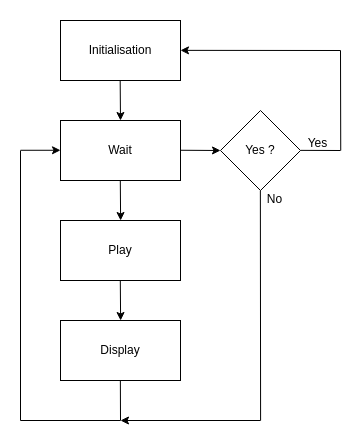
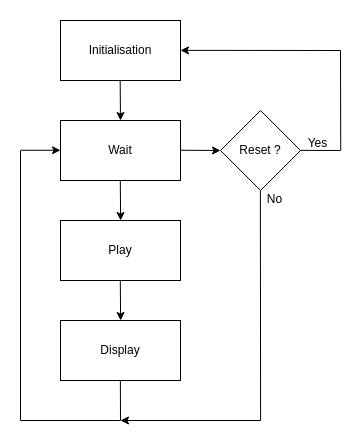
node "Yes ?": label "Yes ?" -> "Reset ?"
